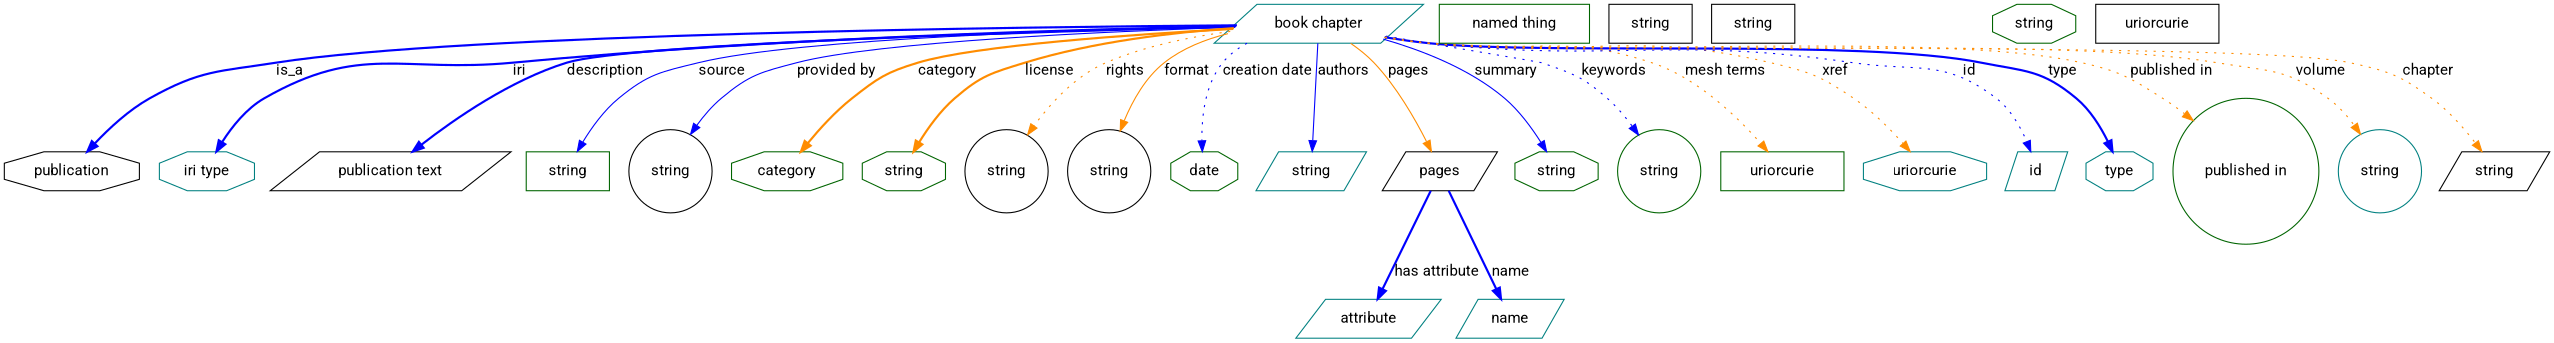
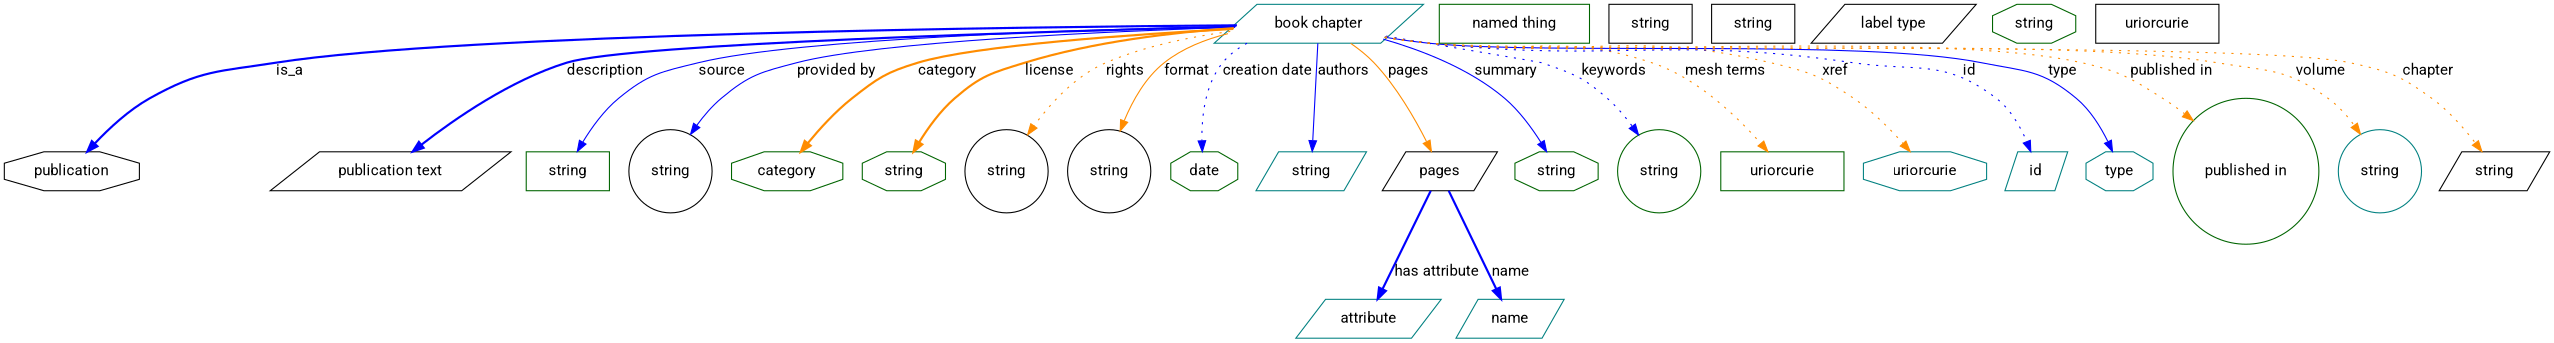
node "label type": added
edge "book chapter" -> "type": style bold -> solid
node "iri type": removed
